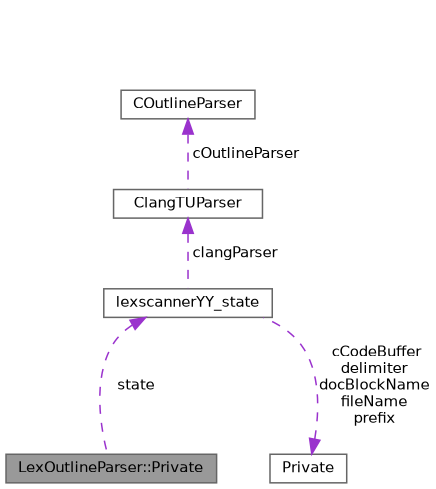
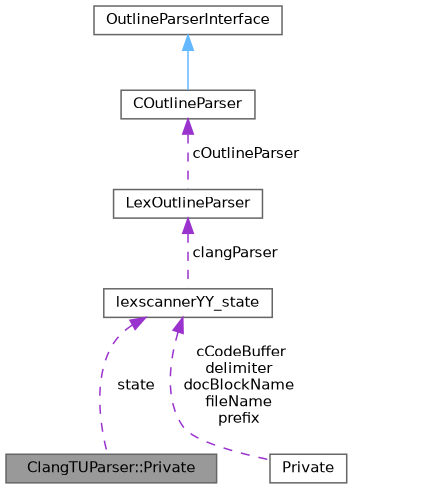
node "OutlineParserInterface": added
node "ClangTUParser": label "ClangTUParser" -> "LexOutlineParser"
edge "lexscannerYY_state" -> "Private": reversed
node "LexOutlineParser::Private": label "LexOutlineParser::Private" -> "ClangTUParser::Private"
